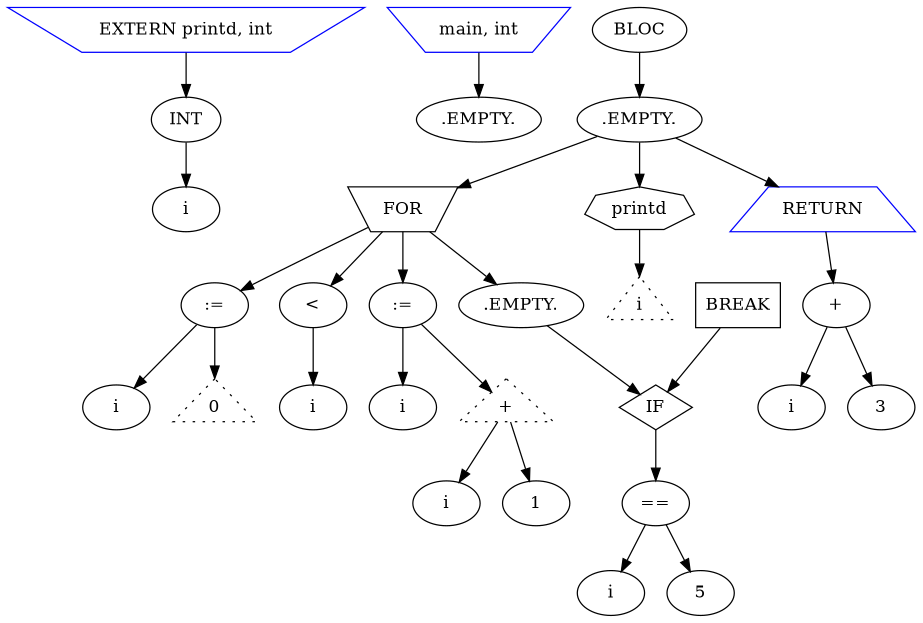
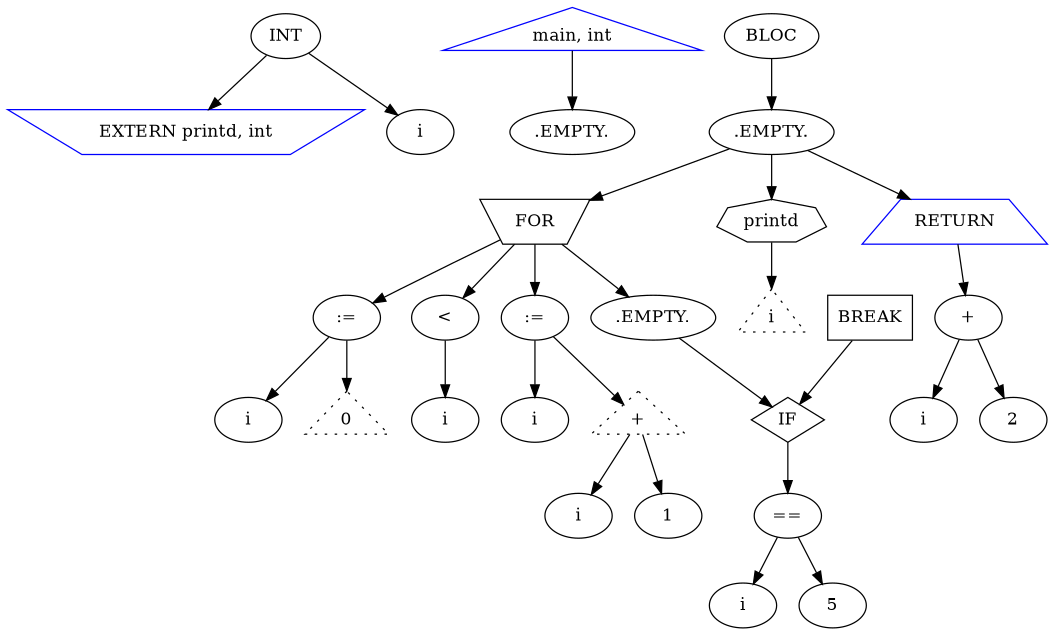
node "main, int": shape invtrapezium -> triangle
edge "EXTERN printd, int" -> "INT": reversed
node "3": label "3" -> "2"
